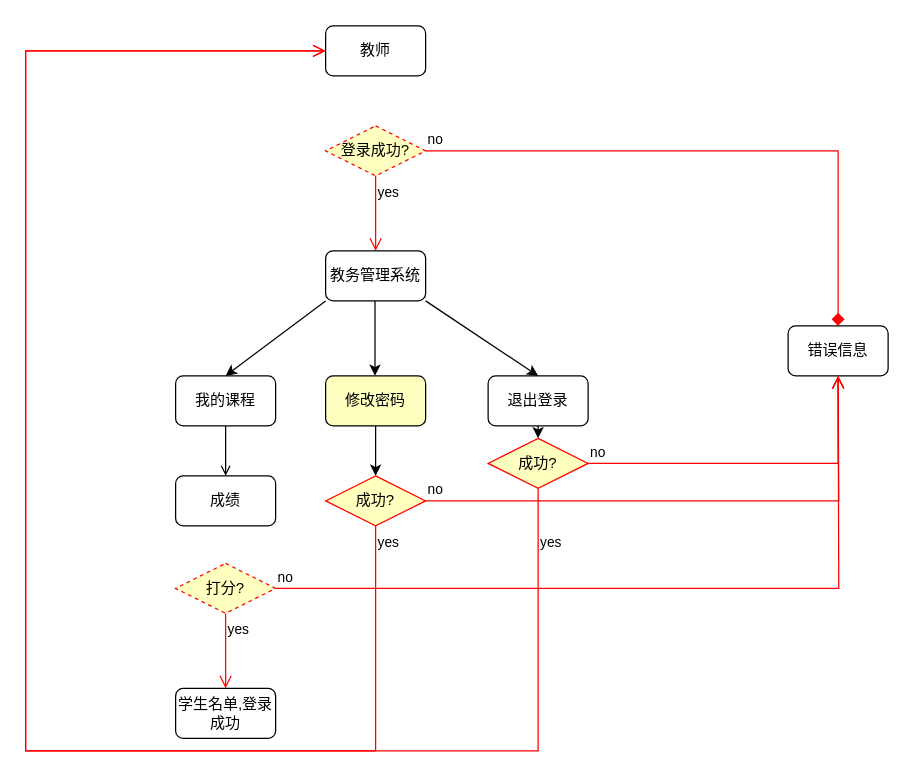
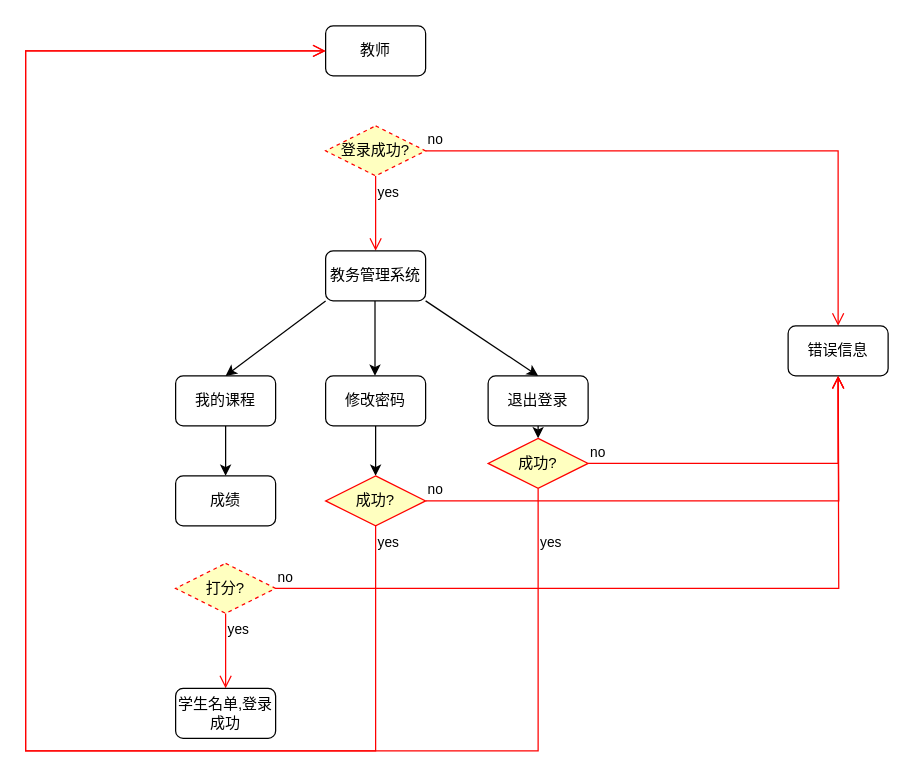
edge "登录成功?" -> "错误信息": arrowhead diamond -> open
node "修改密码": fillcolor #ffffc0 -> #ffffff
edge "我的课程" -> "成绩": arrowhead open -> classic
